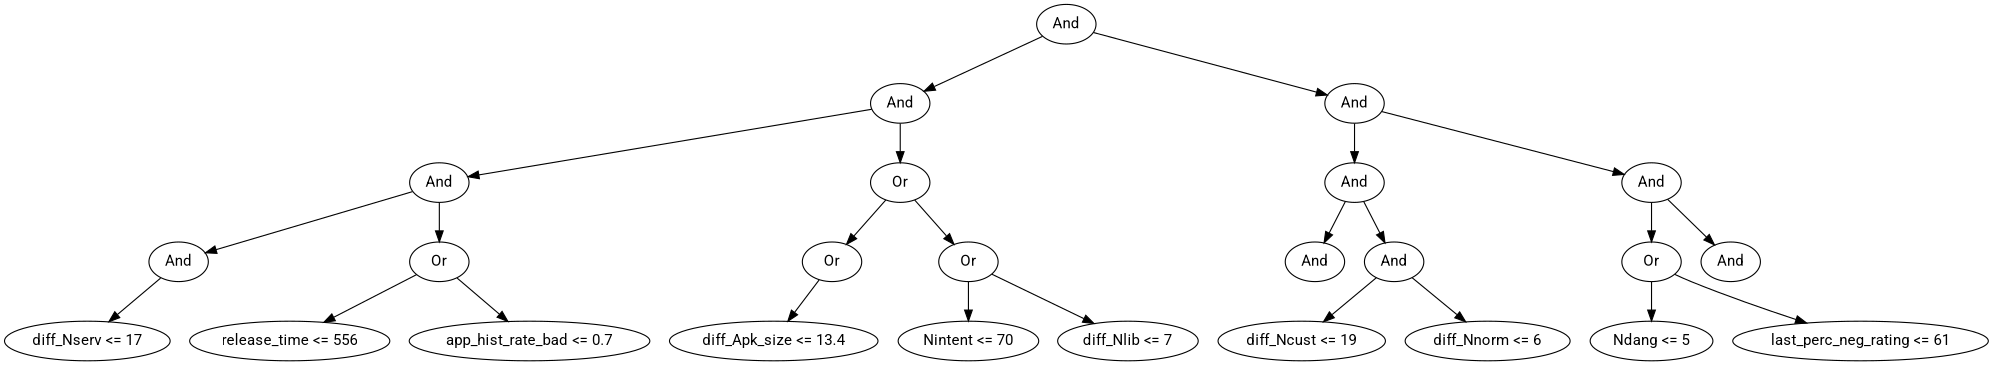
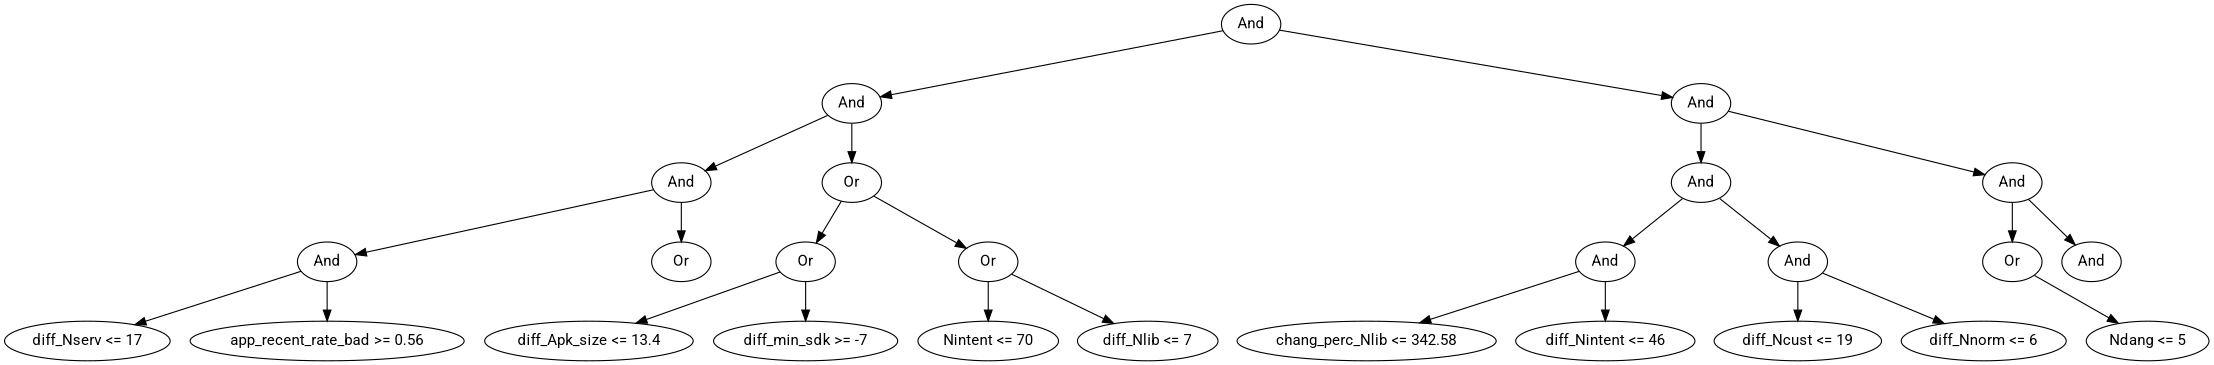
node "release_time <= 556": removed
node "app_recent_rate_bad >= 0.56": added
node "app_hist_rate_bad <= 0.7": removed
node "diff_min_sdk >= -7": added
node "chang_perc_Nlib <= 342.58": added
node "diff_Nintent <= 46": added
node "last_perc_neg_rating <= 61": removed
